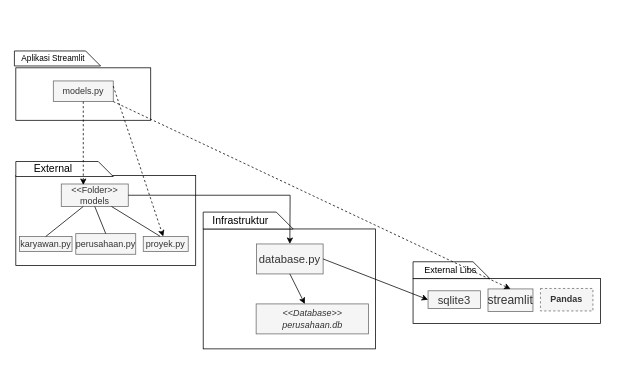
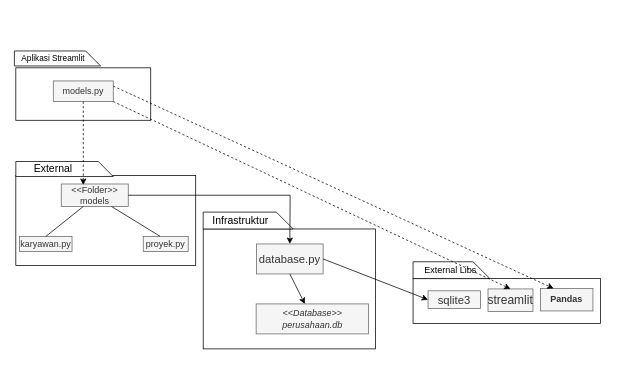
edge "models.py" -> "proyek.py": now "models.py" -> "Pandas"
edge "<<Folder>> models" -- "perusahaan.py": removed
node "perusahaan.py": removed
node "Pandas": style dashed -> solid
